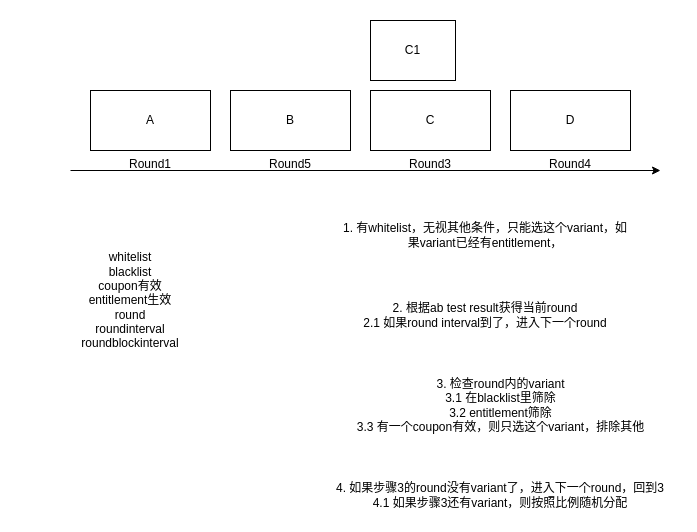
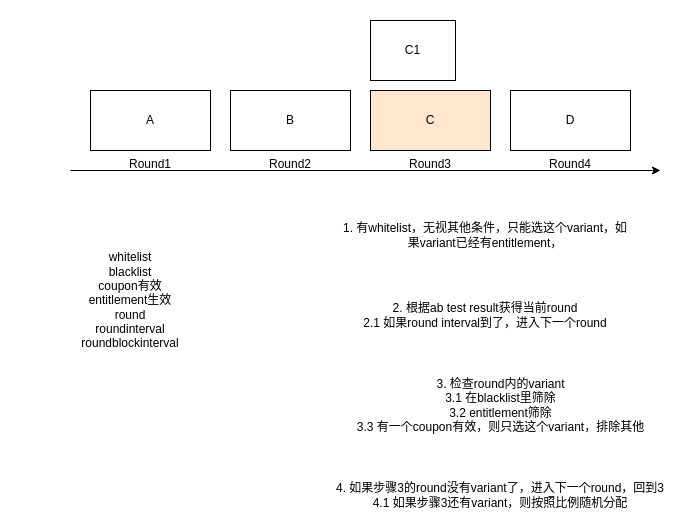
node "C": fillcolor #ffffff -> #ffe6cc
node "Round5": label "Round5" -> "Round2"
